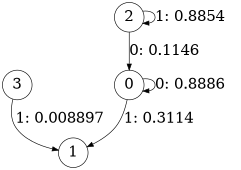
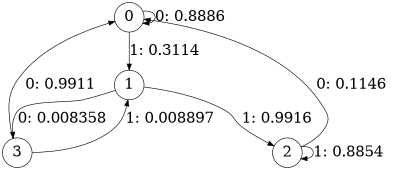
edge "3" -> "0": added, label "0: 0.9911"
edge "1" -> "3": added, label "0: 0.008358"
edge "1" -> "2": added, label "1: 0.9916"
